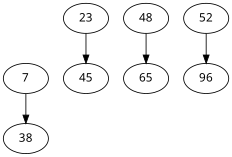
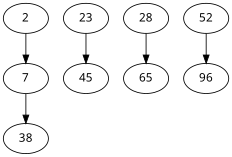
node "2": added
node "48": label "48" -> "28"
